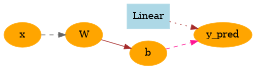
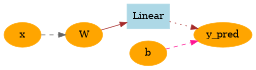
edge "W" -> "b": now "W" -> "Linear"
